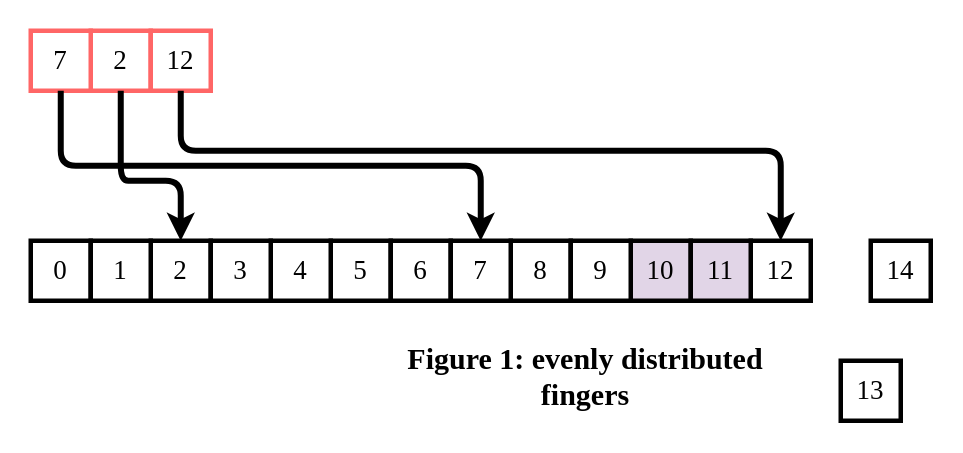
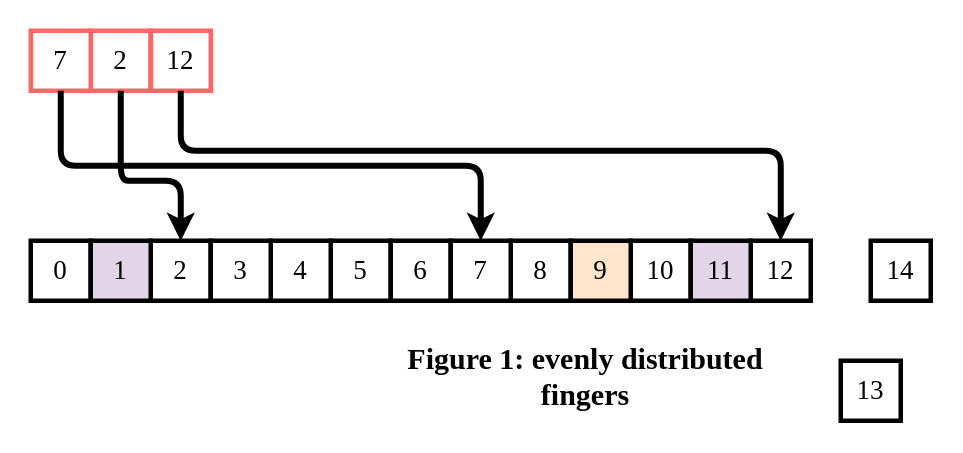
node "1": fillcolor #ffffff -> #e1d5e7
node "9": fillcolor #ffffff -> #ffe6cc
node "10": fillcolor #e1d5e7 -> #ffffff
